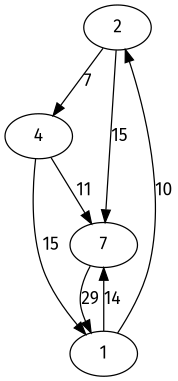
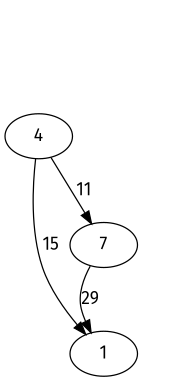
node "2": removed
edge "1" -> "7": removed, label "14"
